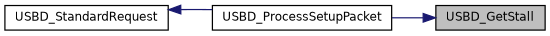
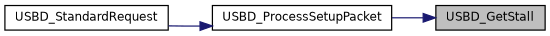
edge "USBD_ProcessSetupPacket" -> "USBD_StandardRequest": reversed
